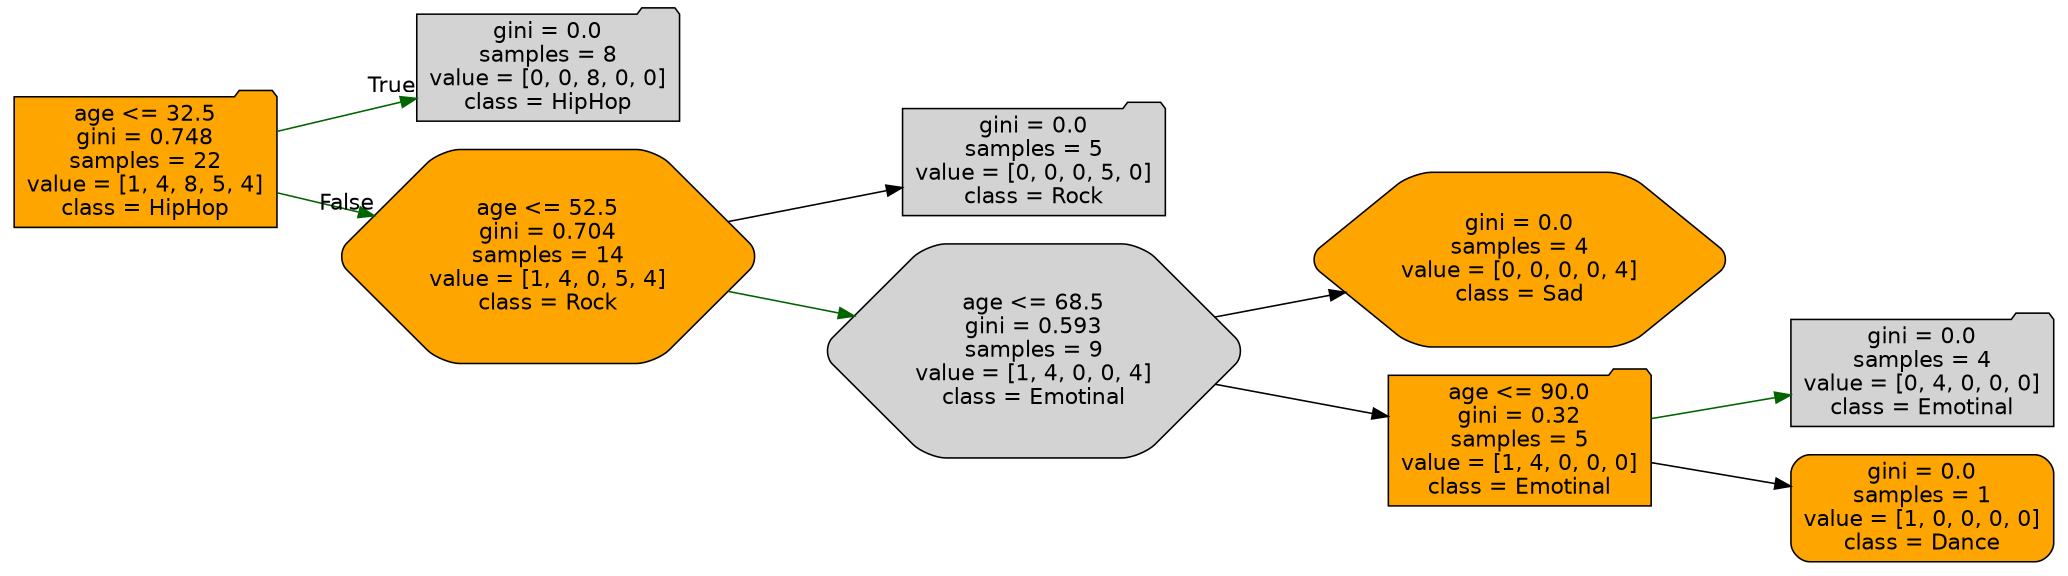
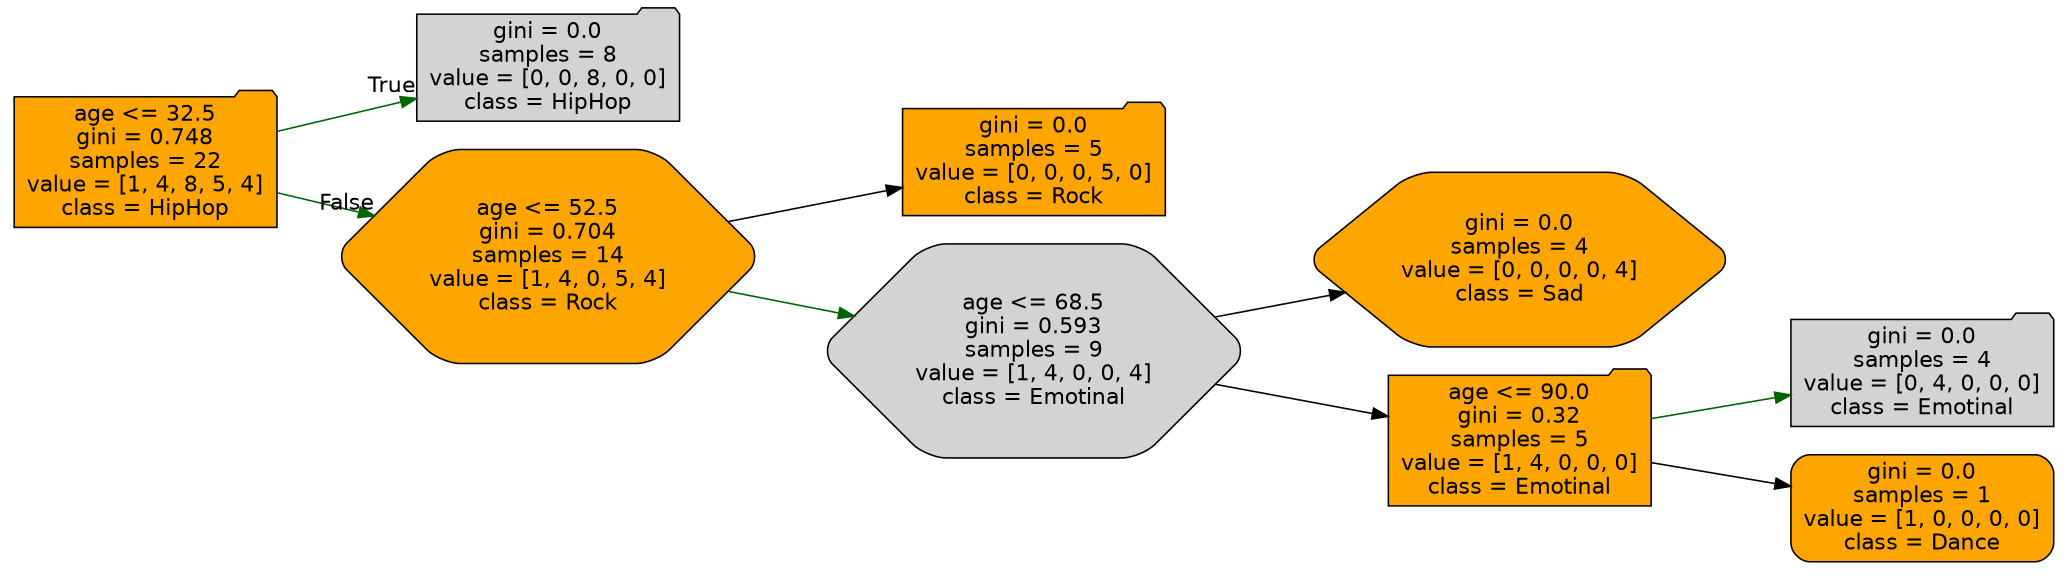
node "gini = 0.0 samples = 5 value = [0, 0, 0, 5, 0] class = Rock": fillcolor lightgrey -> orange
